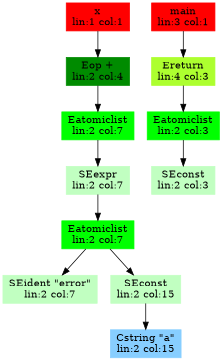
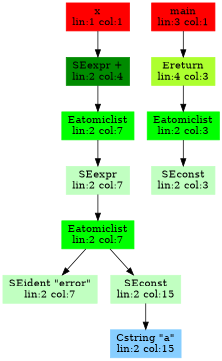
node "Eop + lin:2 col:4": label "Eop + lin:2 col:4" -> "SEexpr + lin:2 col:4"
